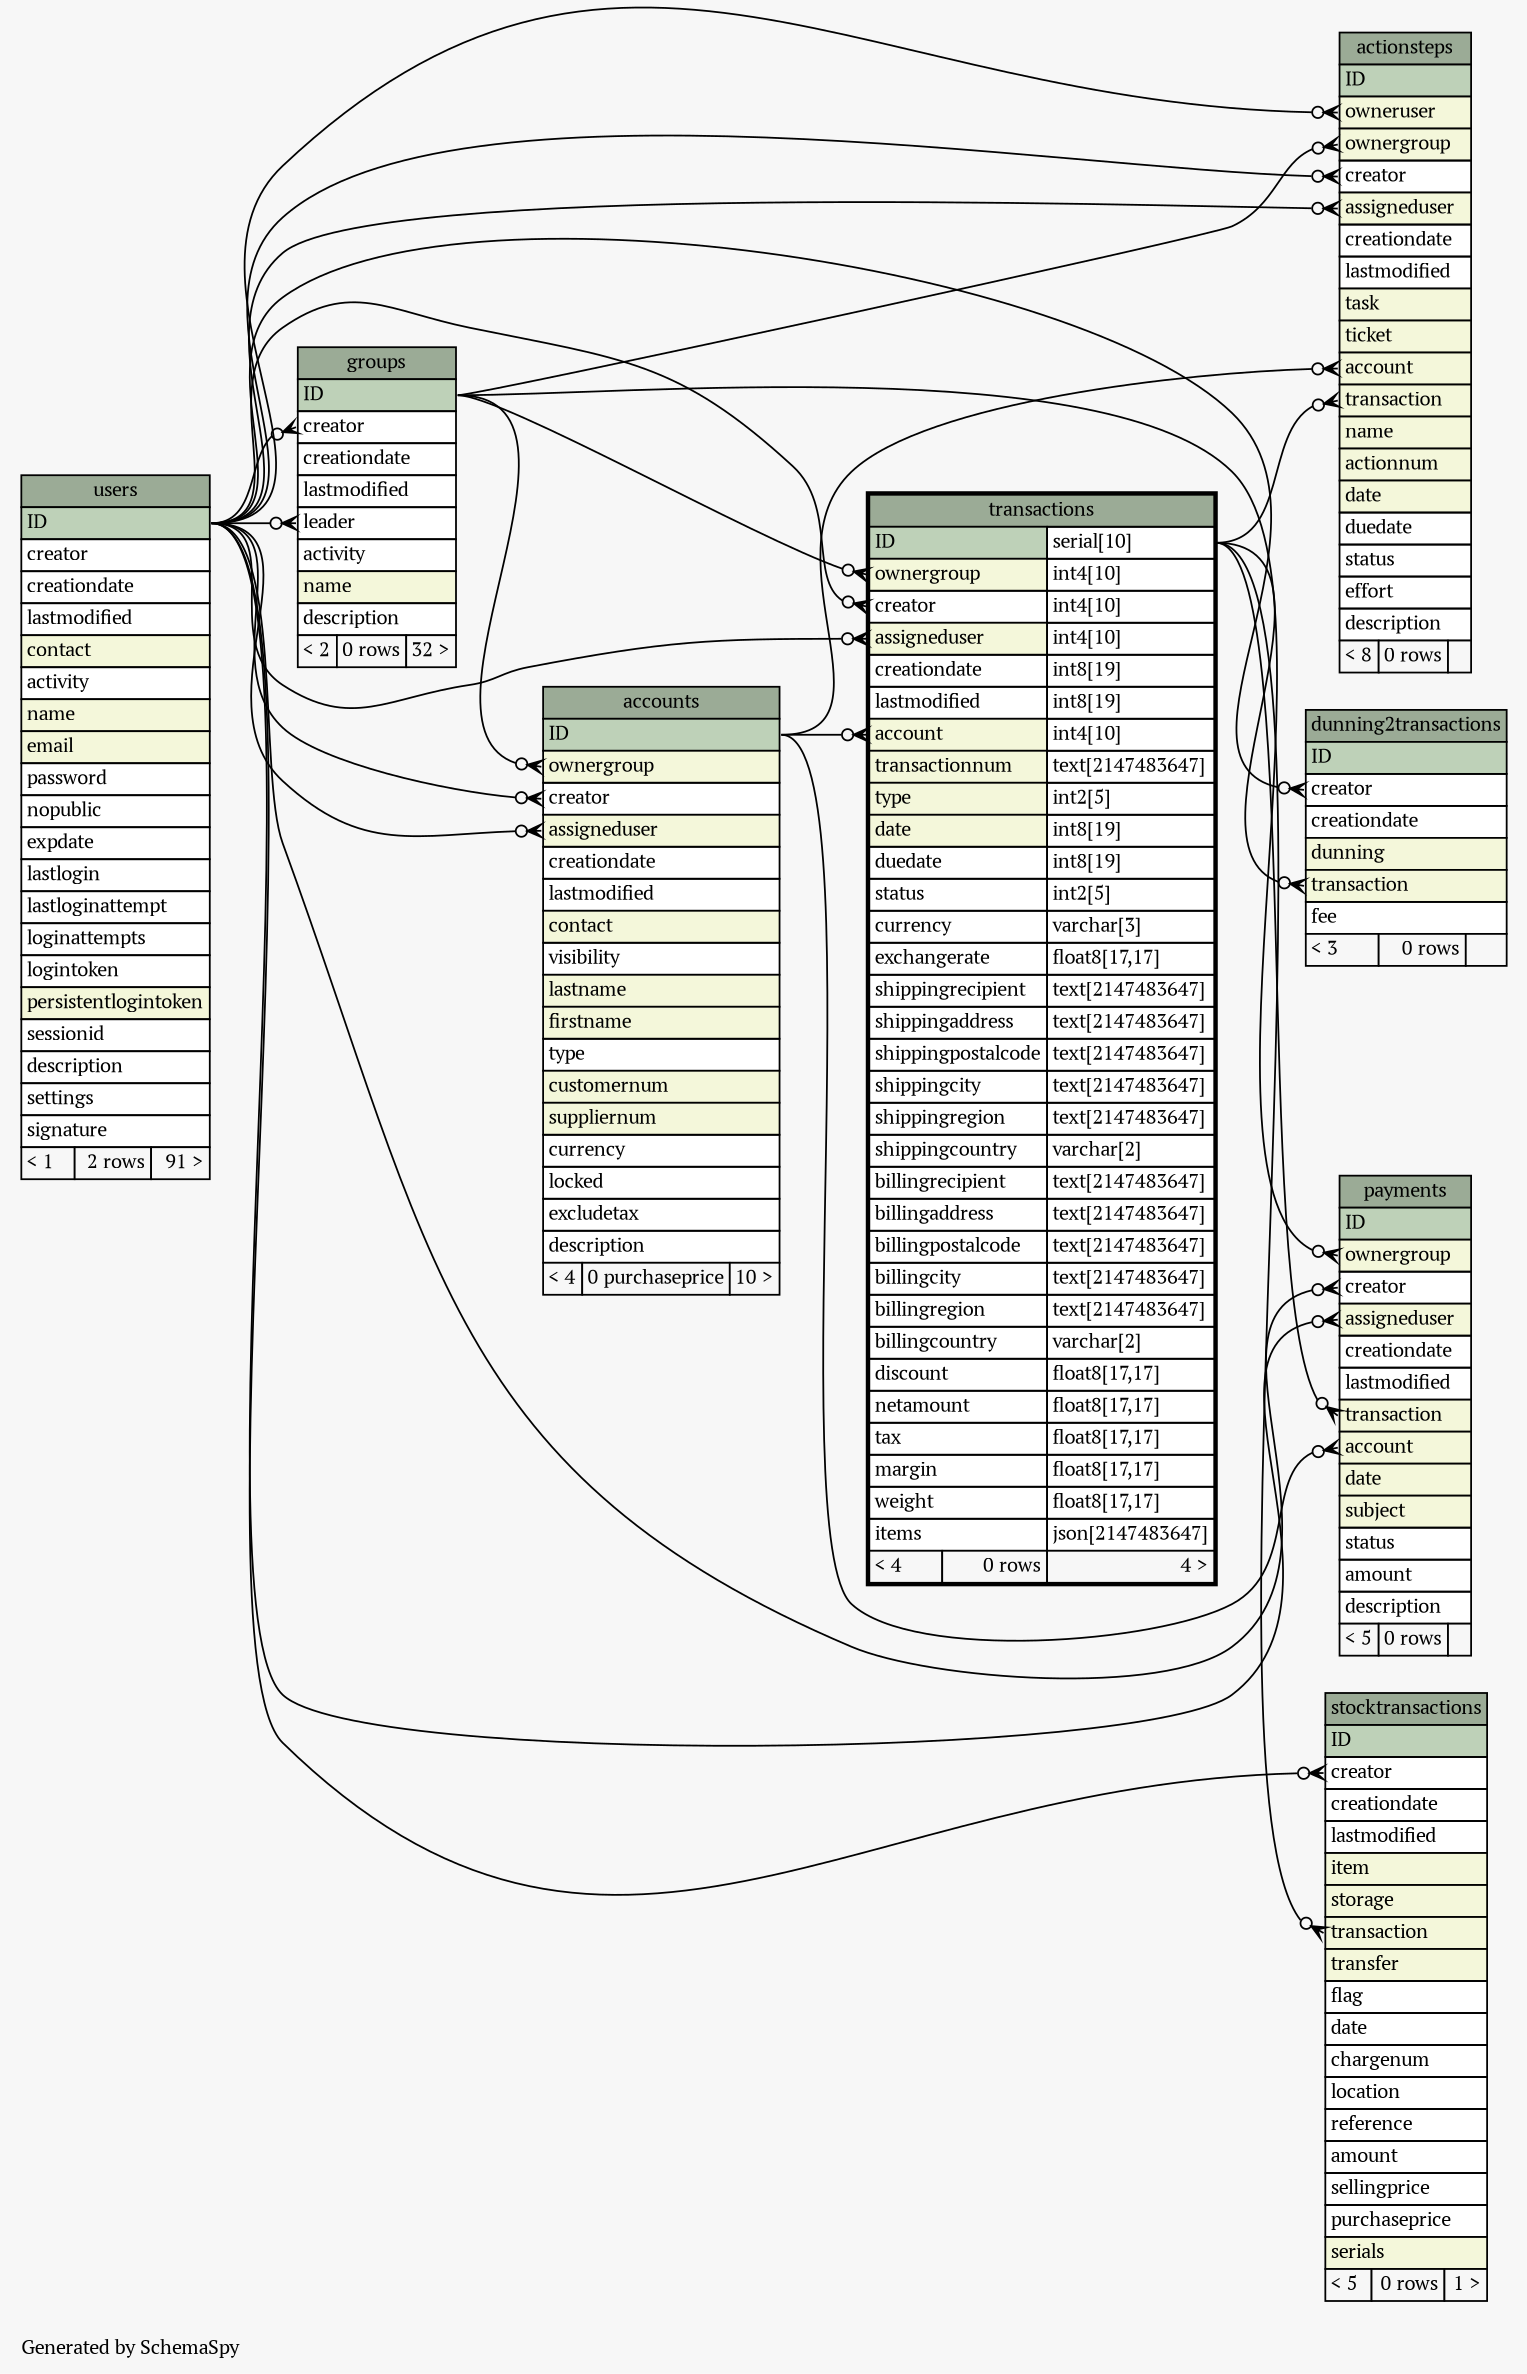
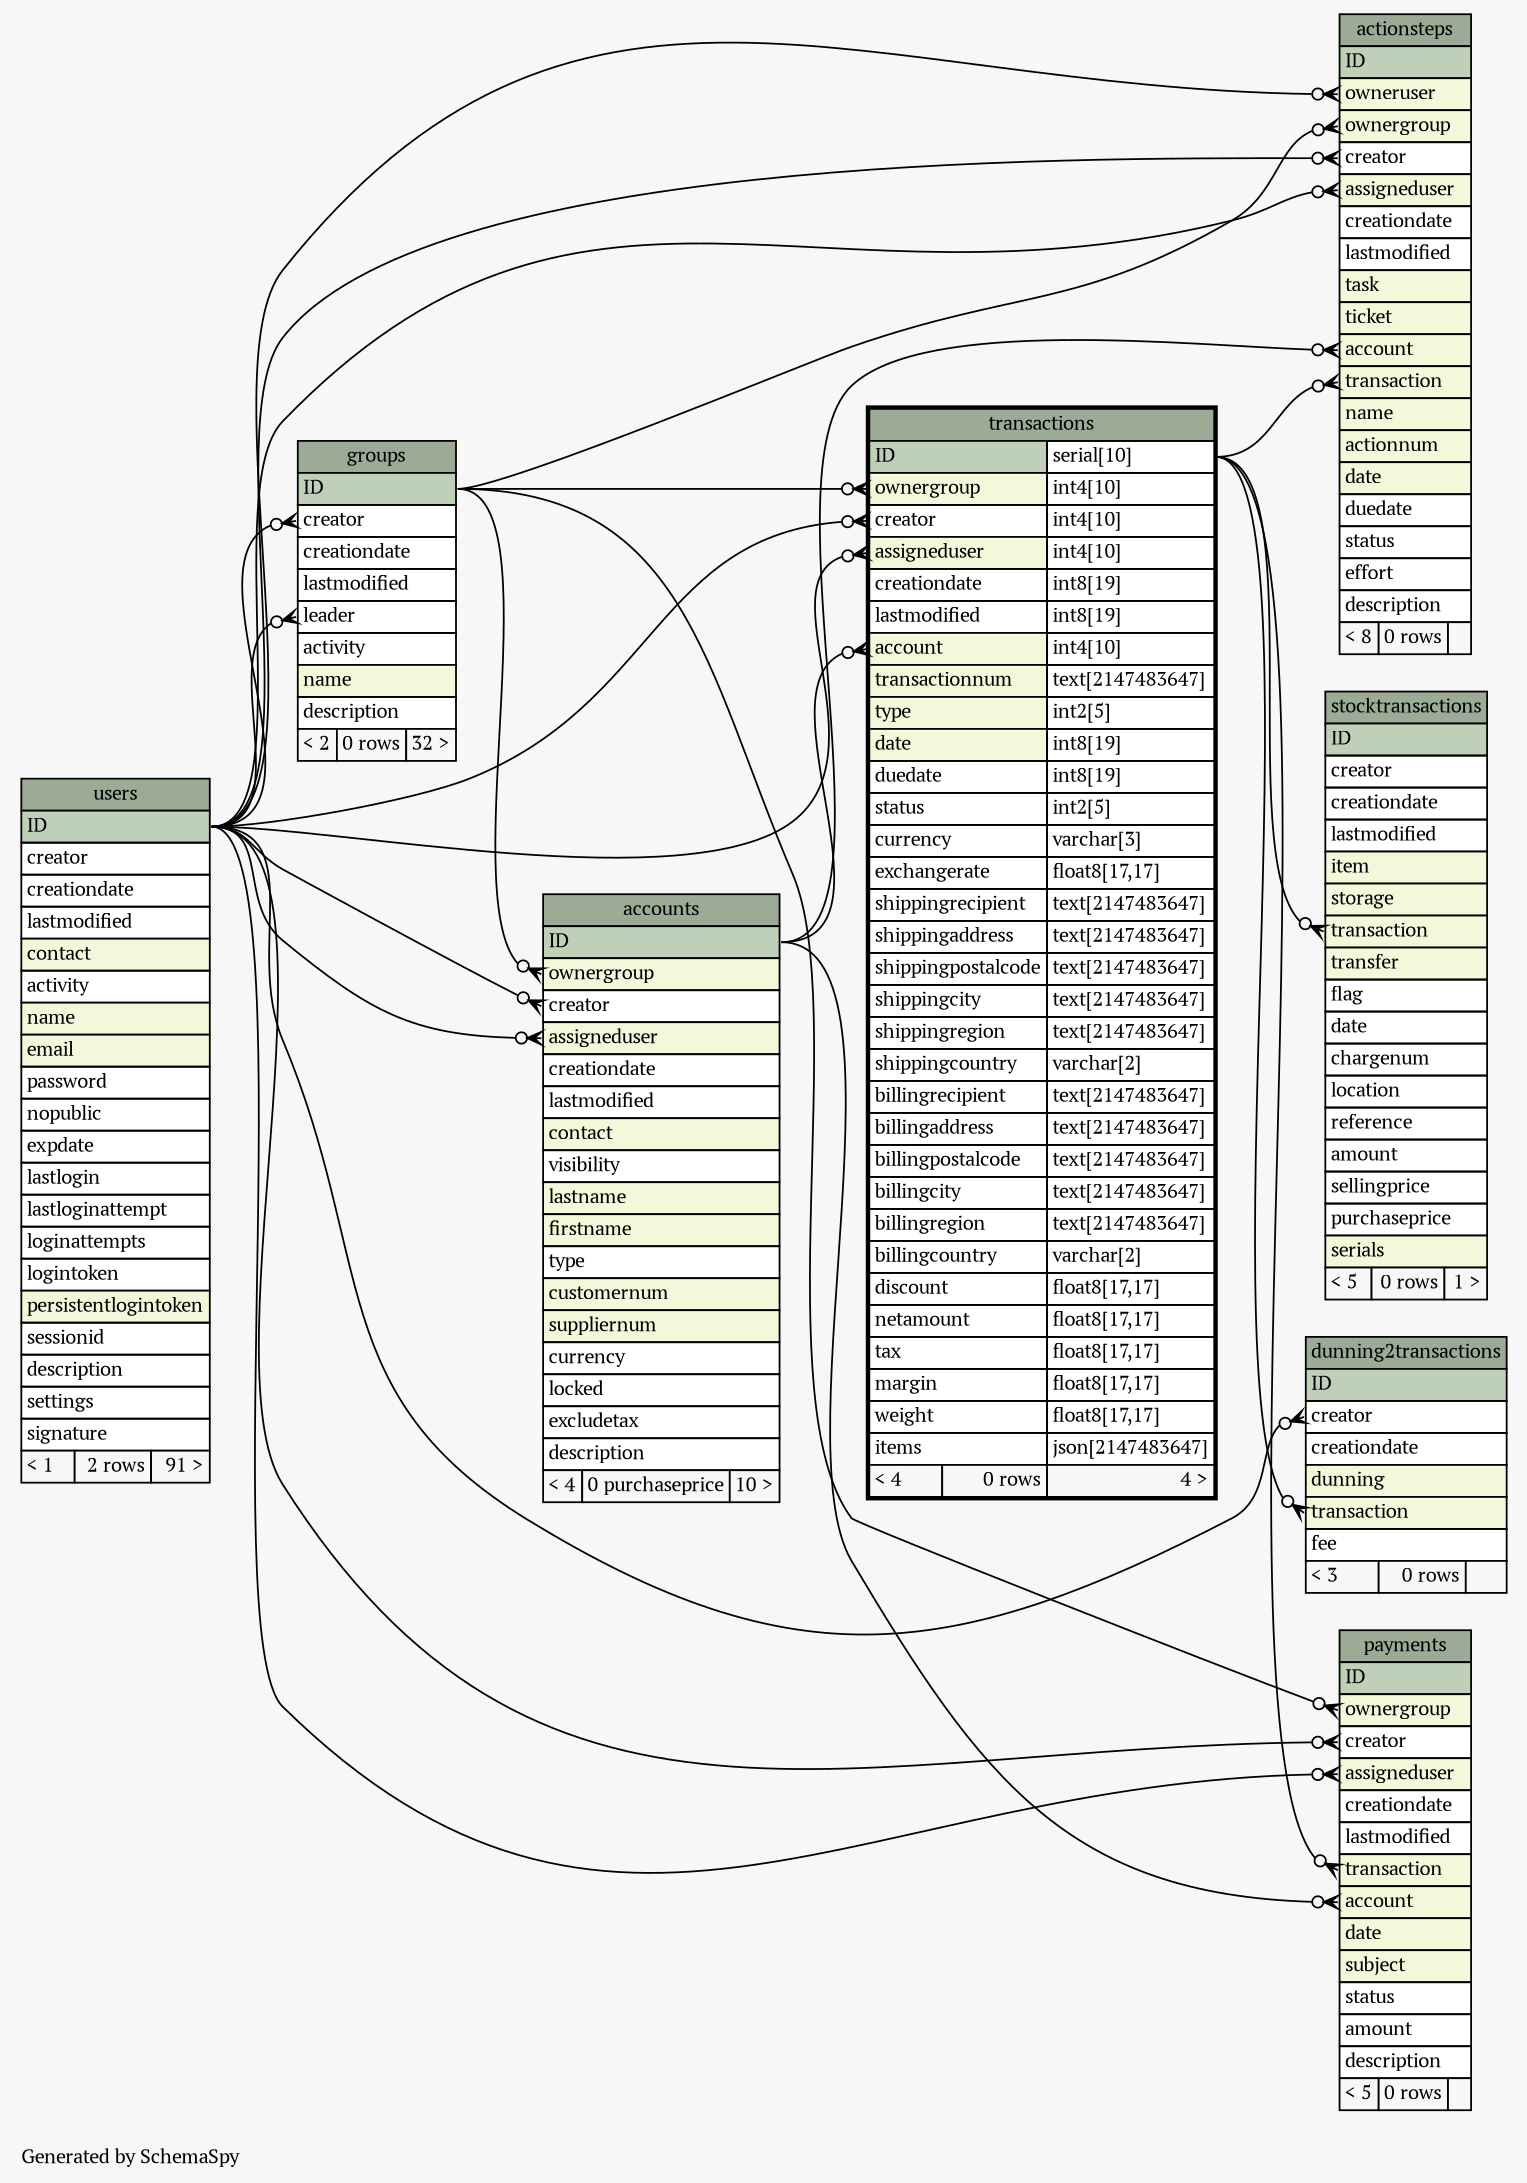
edge "users" -> "stocktransactions": removed
